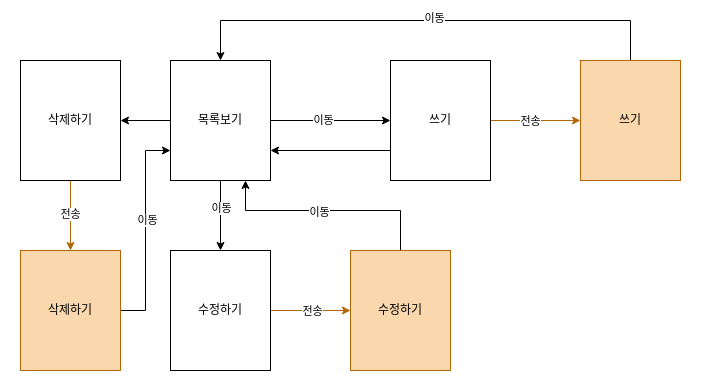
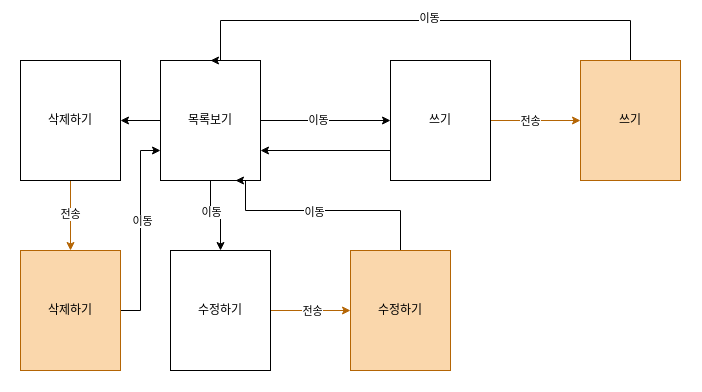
node "목록보기": moved (221, 121) -> (211, 121)
